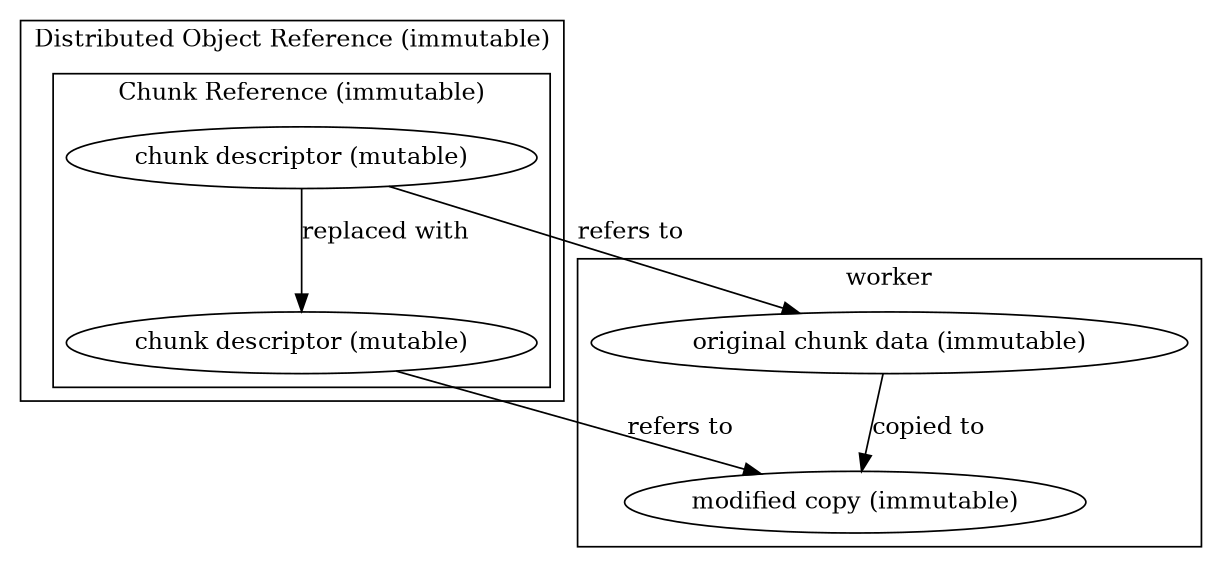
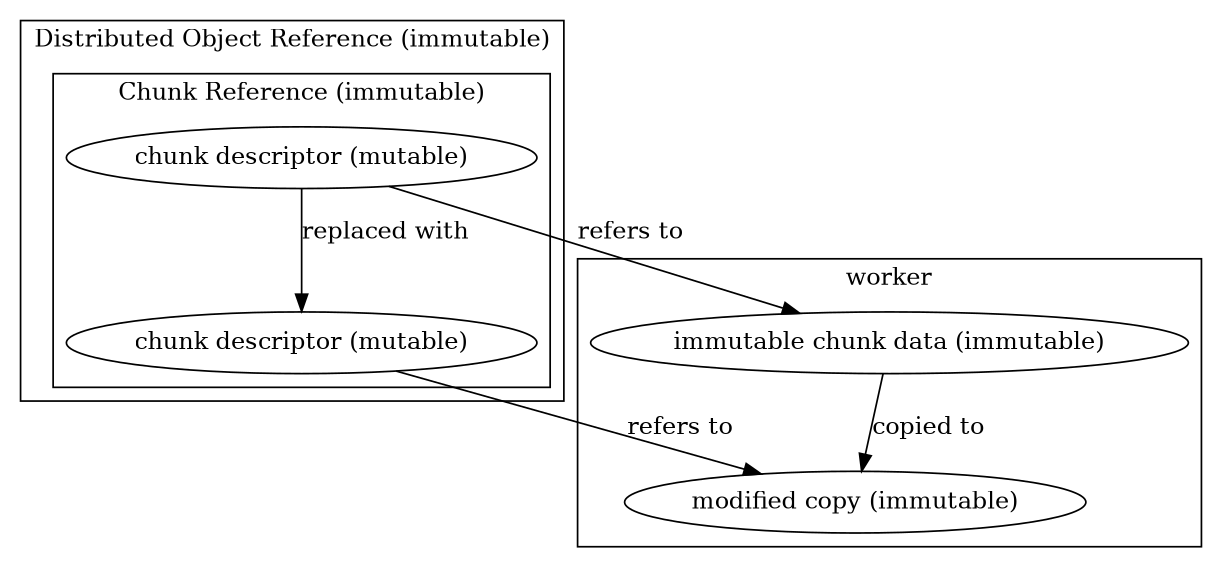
node "original chunk data (immutable)": label "original chunk data (immutable)" -> "immutable chunk data (immutable)"
